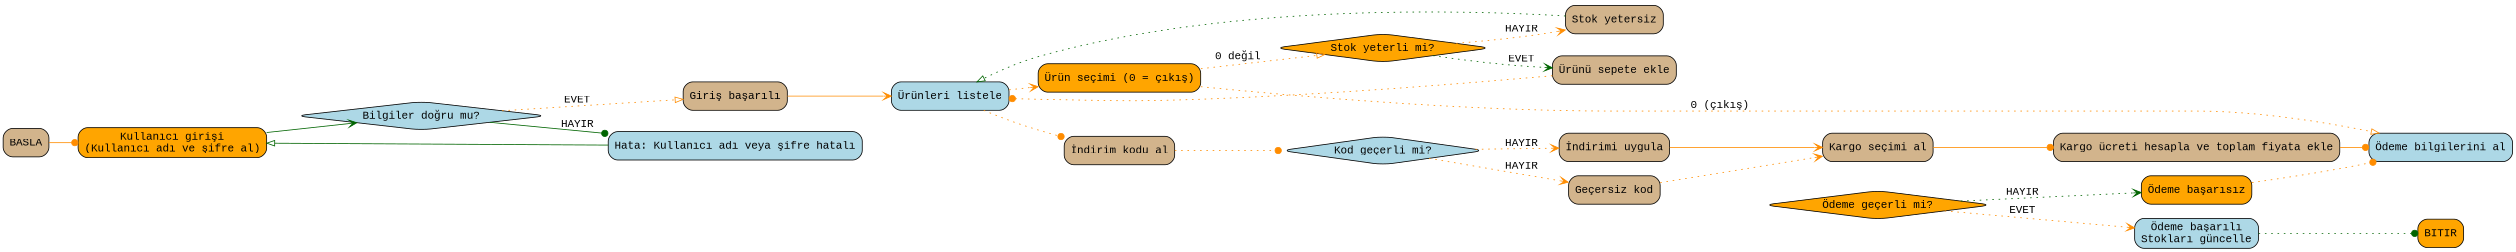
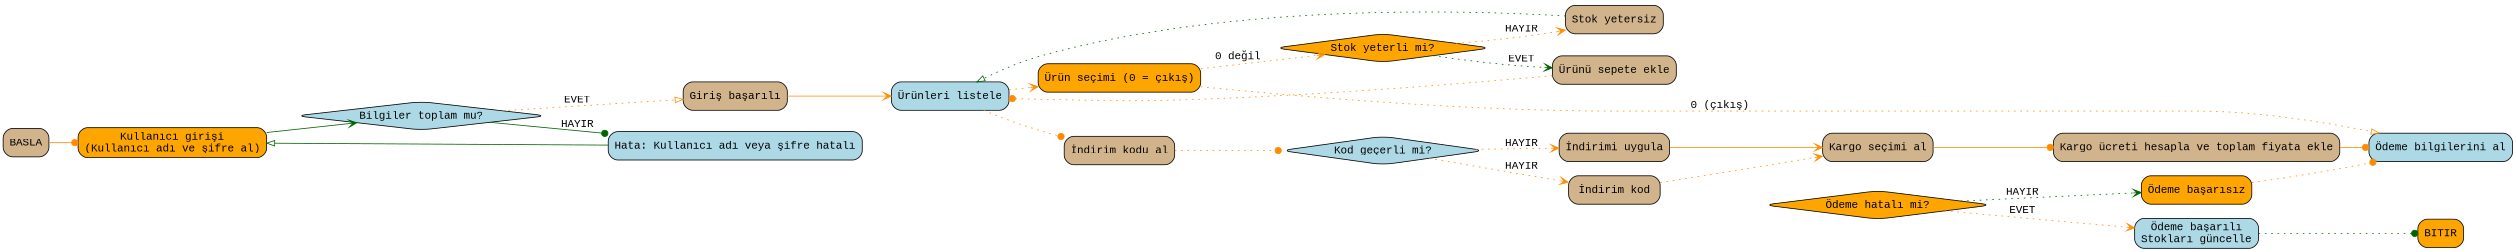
edge "Ürün seçimi (0 = çıkış)" -> "Stok yeterli mi?": arrowhead onormal -> vee
node "Bilgiler doğru mu?": label "Bilgiler doğru mu?" -> "Bilgiler toplam mu?"
node "Geçersiz kod": label "Geçersiz kod" -> "İndirim kod"
node "Ödeme geçerli mi?": label "Ödeme geçerli mi?" -> "Ödeme hatalı mi?"
